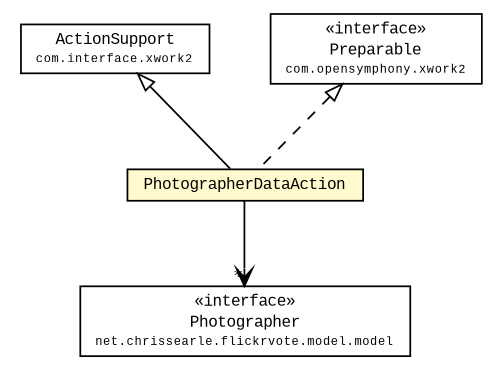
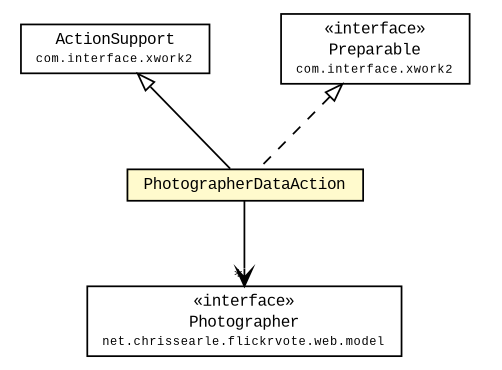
node "Preparable": text "com.opensymphony.xwork2" -> "com.interface.xwork2"
node "Photographer": text "net.chrissearle.flickrvote.model.model" -> "net.chrissearle.flickrvote.web.model"
